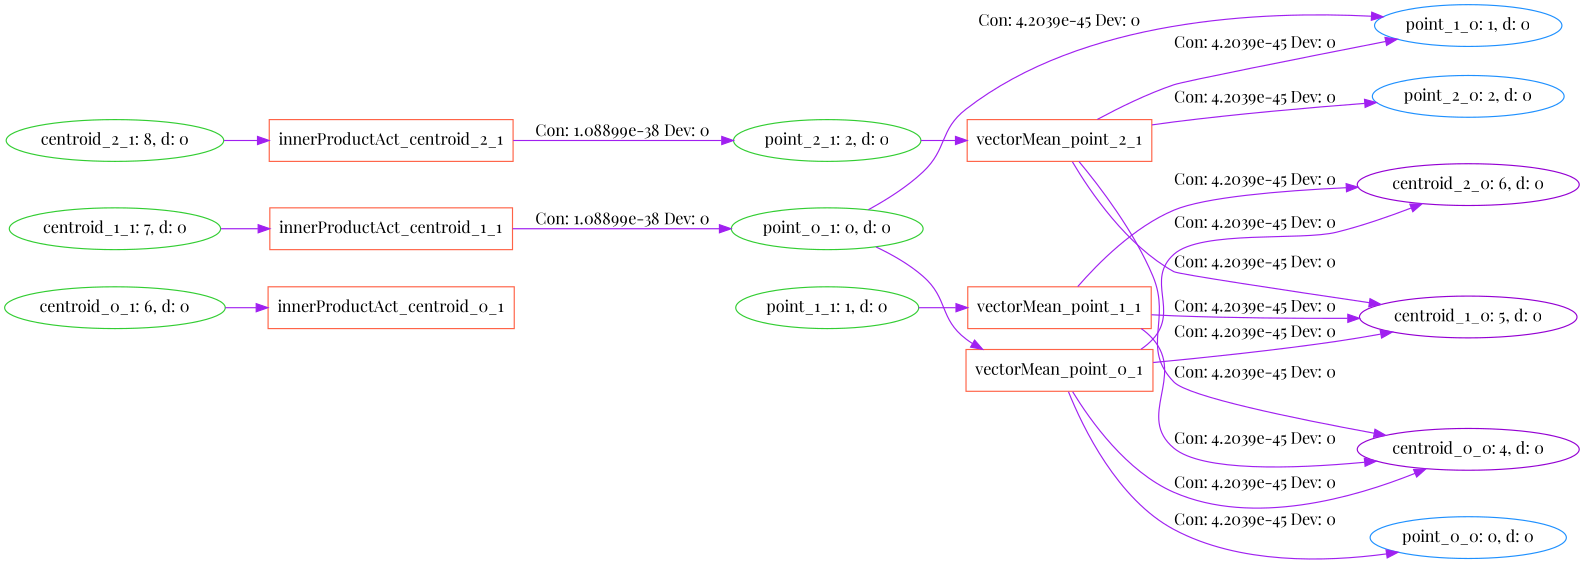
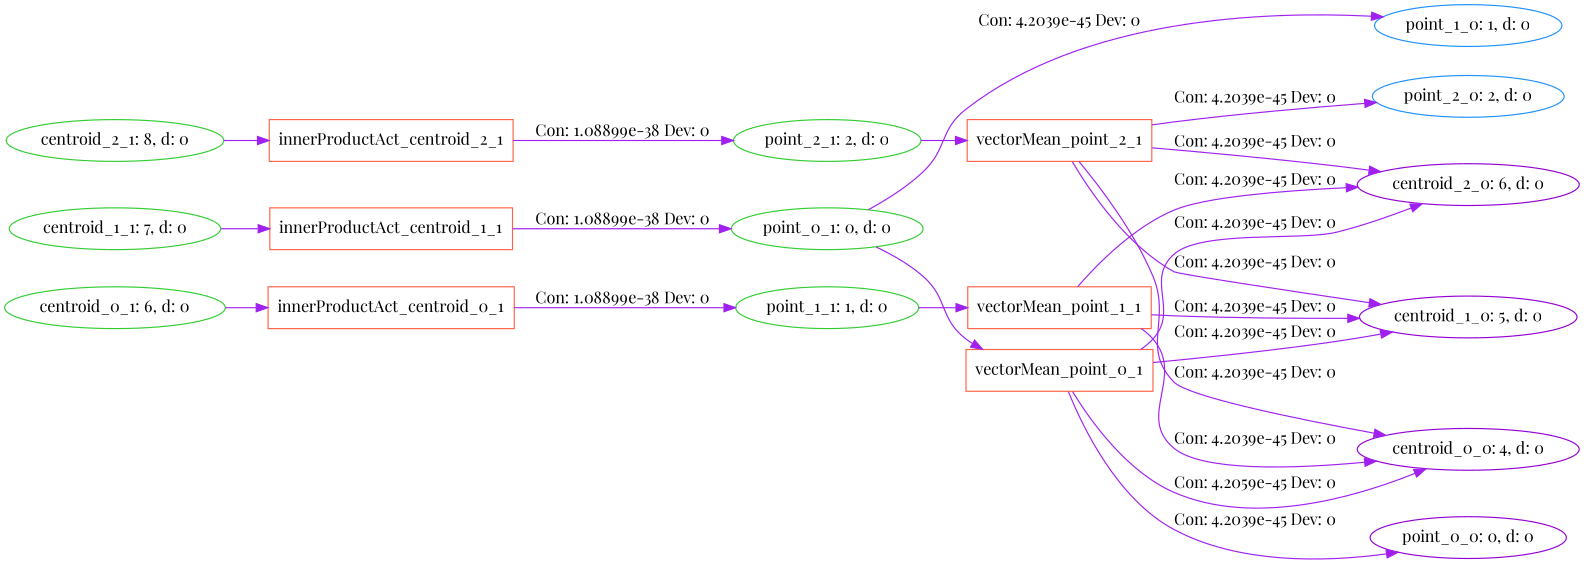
edge "vectorMean_point_2_1" -> "point_1_0: 1, d: 0": now "vectorMean_point_2_1" -> "centroid_2_0: 6, d: 0"
edge "innerProductAct_centroid_0_1" -> "point_1_1: 1, d: 0": added, label "Con: 1.08899e-38 Dev: 0"
edge "vectorMean_point_0_1" -> "centroid_0_0: 4, d: 0": label "Con: 4.2039e-45 Dev: 0" -> "Con: 4.2059e-45 Dev: 0"
node "point_0_0: 0, d: 0": color dodgerblue -> darkviolet
